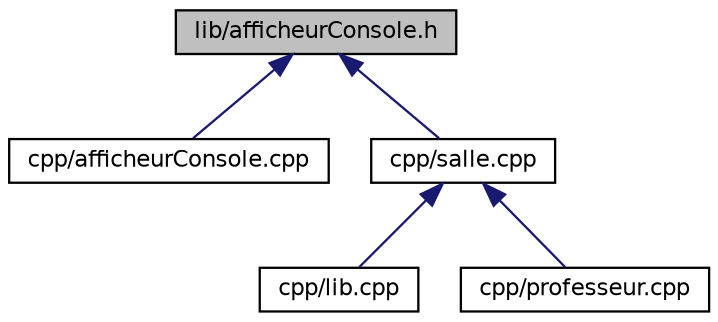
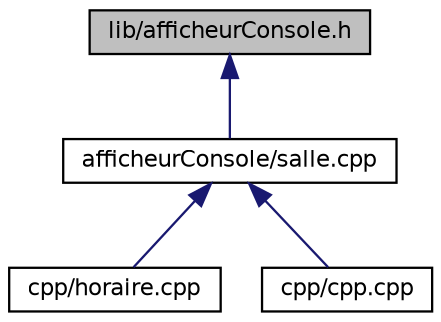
node "cpp/afficheurConsole.cpp": removed
node "cpp/salle.cpp": label "cpp/salle.cpp" -> "afficheurConsole/salle.cpp"
node "cpp/lib.cpp": label "cpp/lib.cpp" -> "cpp/horaire.cpp"
node "cpp/professeur.cpp": label "cpp/professeur.cpp" -> "cpp/cpp.cpp"
